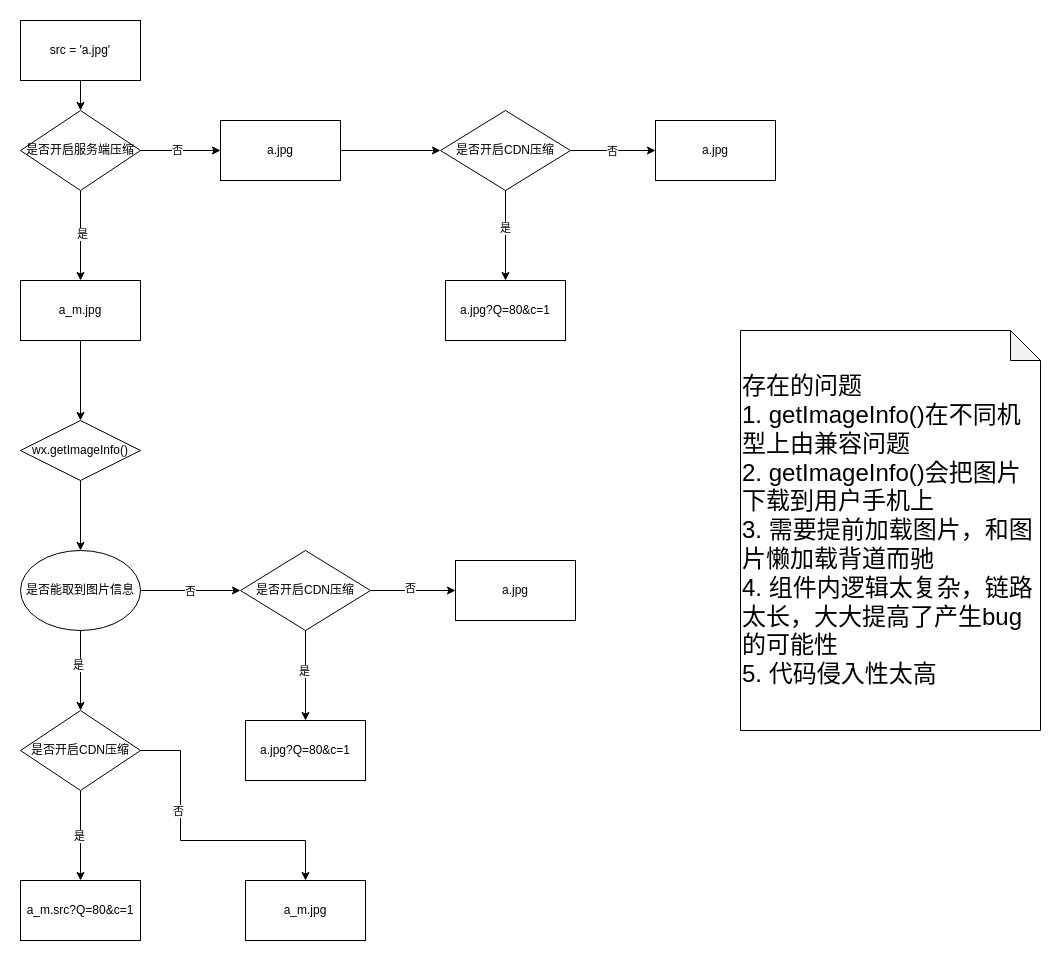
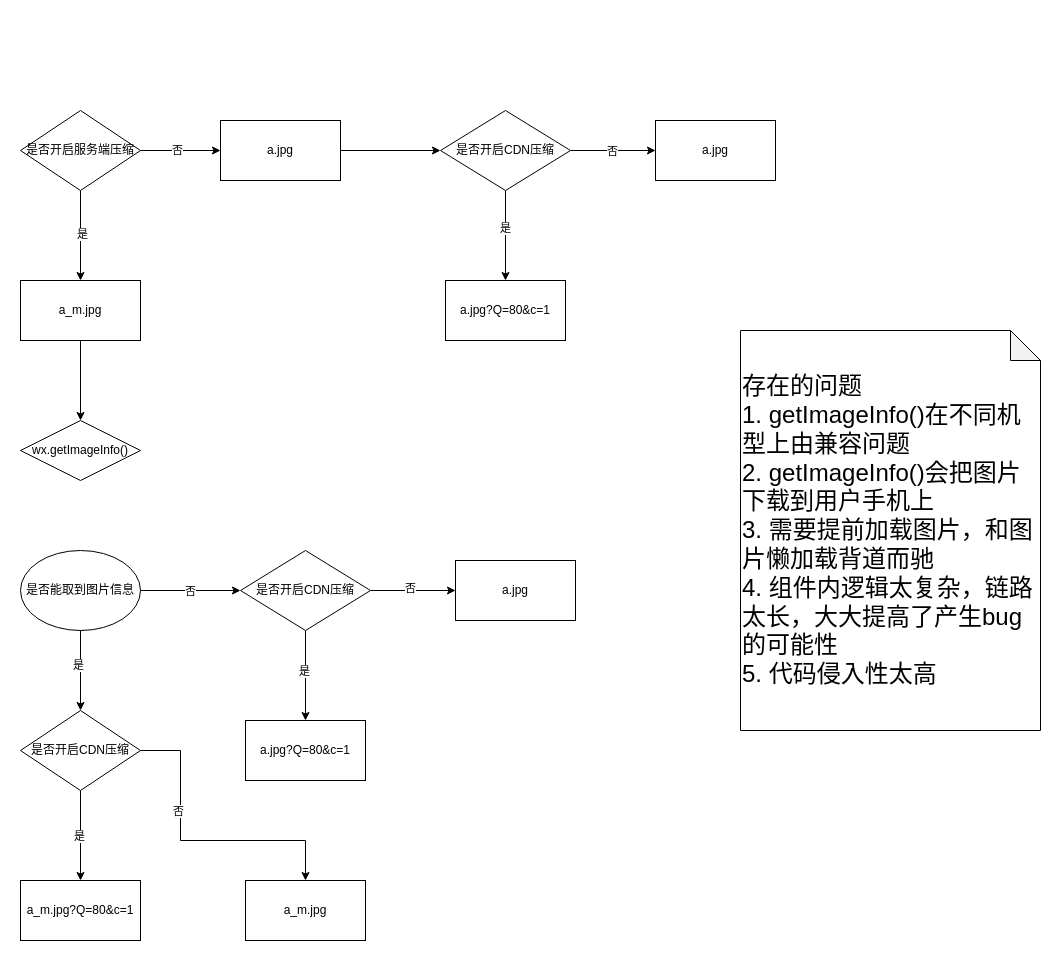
node "src = 'a.jpg'": removed
edge "src = 'a.jpg'" -> "是否开启服务端压缩": removed
edge "wx.getImageInfo()" -> "是否能取到图片信息": removed
node "a_m.src?Q=80&c=1": label "a_m.src?Q=80&c=1" -> "a_m.jpg?Q=80&c=1"
